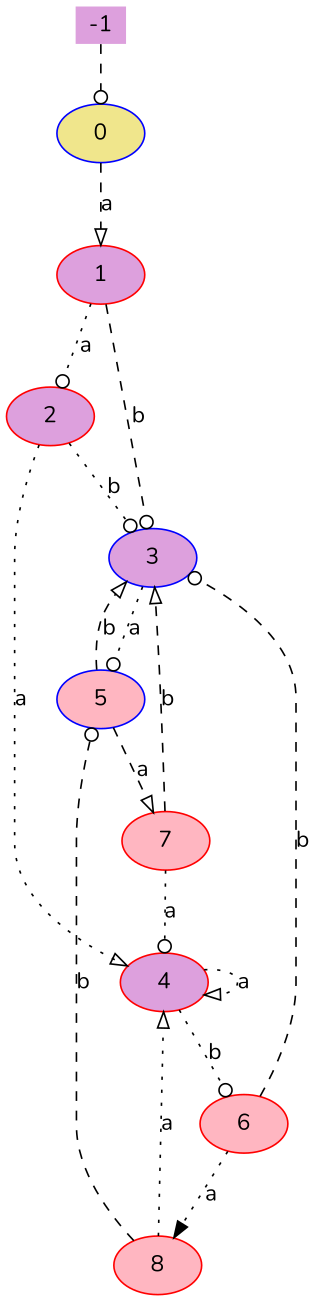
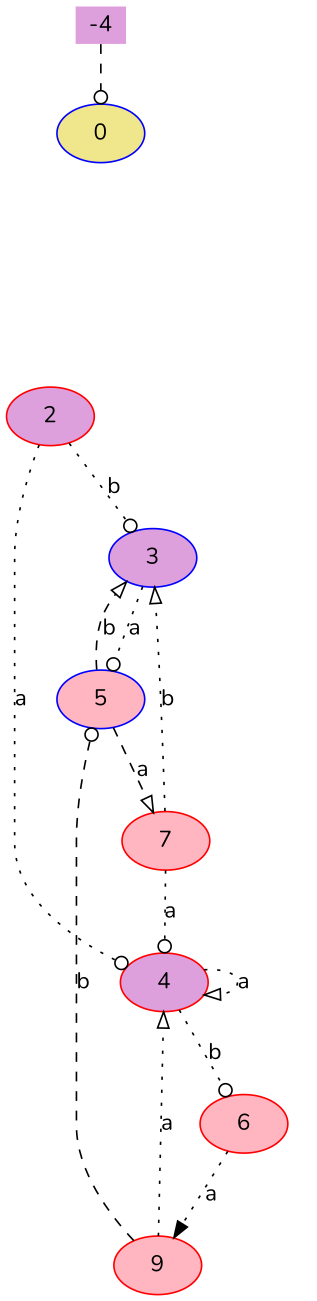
node "-1": label "-1" -> "-4"
node "1": removed
edge "7" -> "3": style dashed -> dotted
edge "2" -> "4": arrowhead onormal -> odot
edge "6" -> "3": removed, label "b"
node "8": label "8" -> "9"
